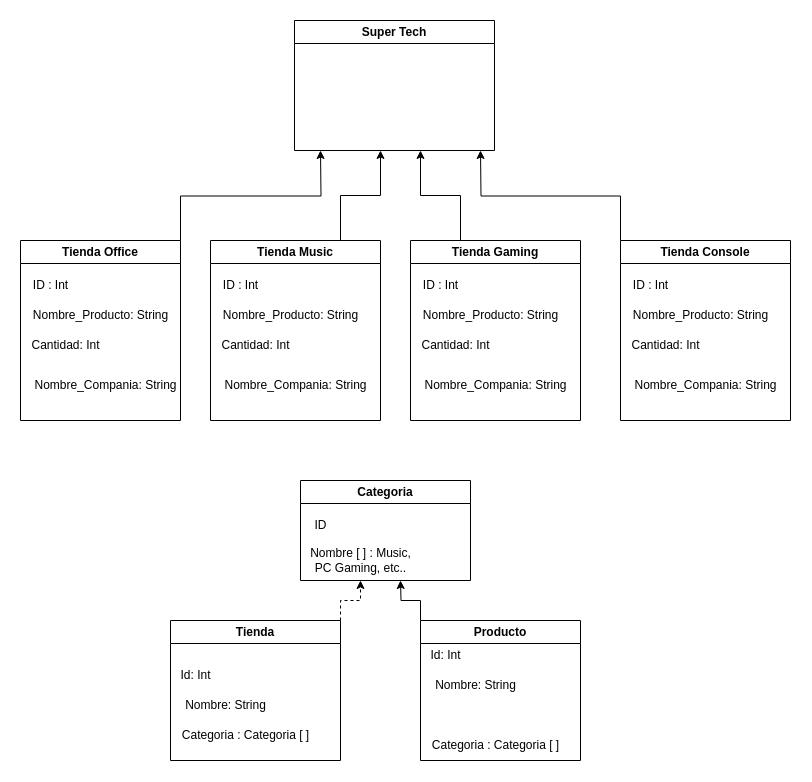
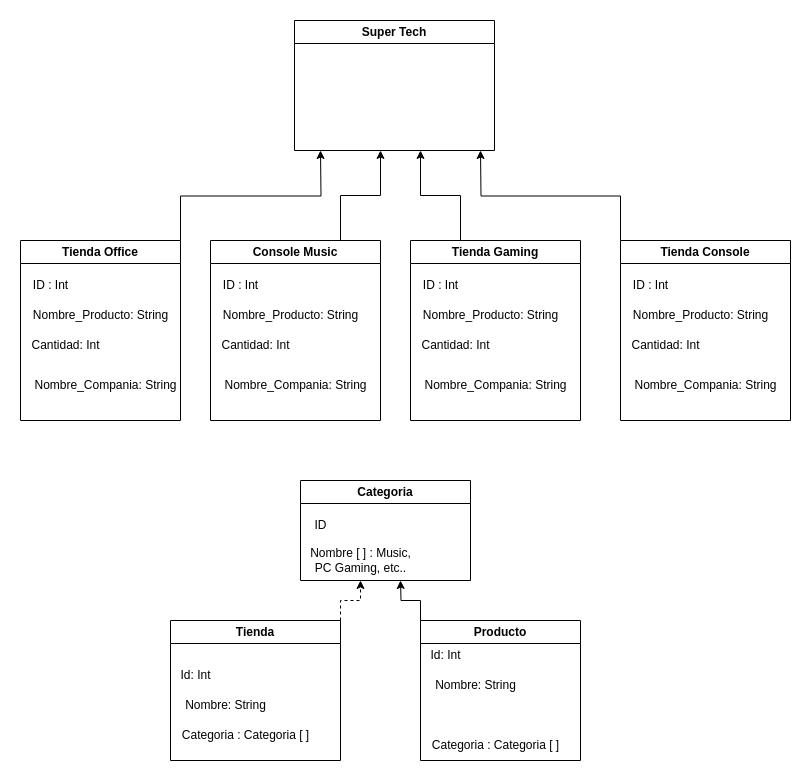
node "Tienda Music": label "Tienda Music" -> "Console Music"
